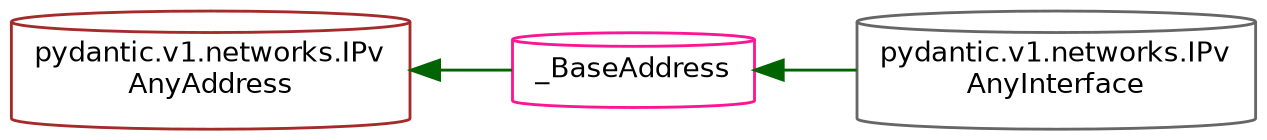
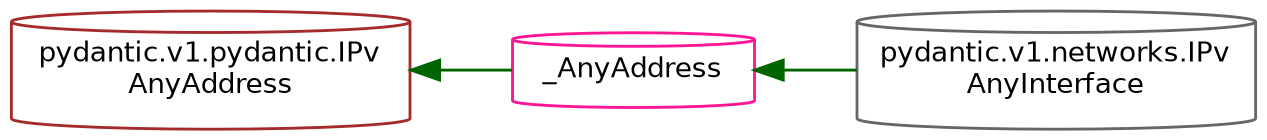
node "pydantic.v1.networks.IPv AnyAddress": label "pydantic.v1.networks.IPv AnyAddress" -> "pydantic.v1.pydantic.IPv AnyAddress"
node "_BaseAddress": label "_BaseAddress" -> "_AnyAddress"
